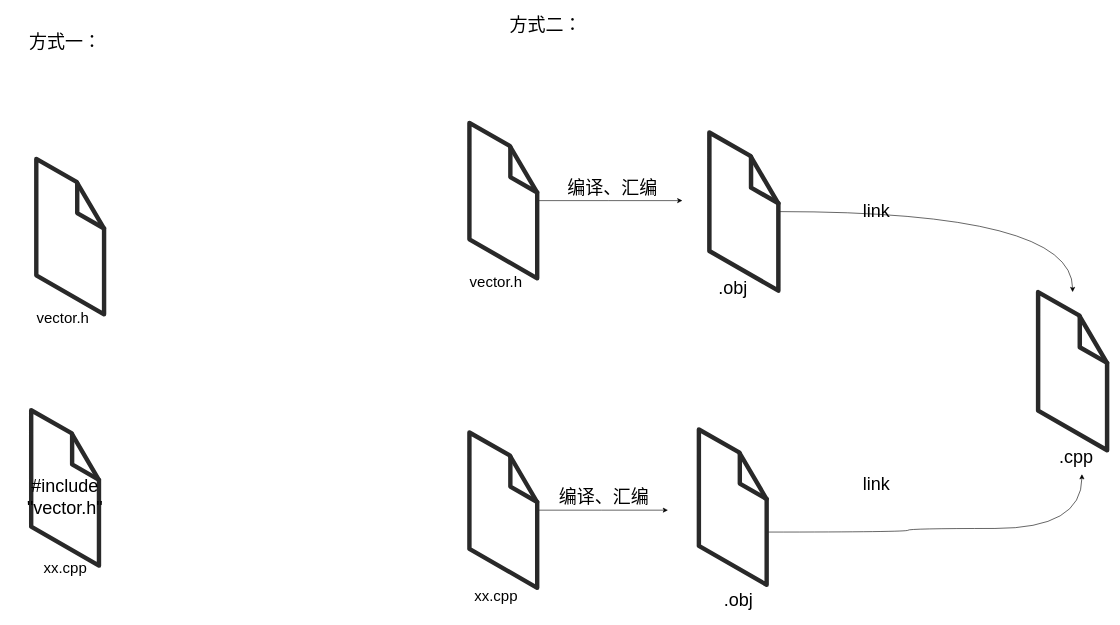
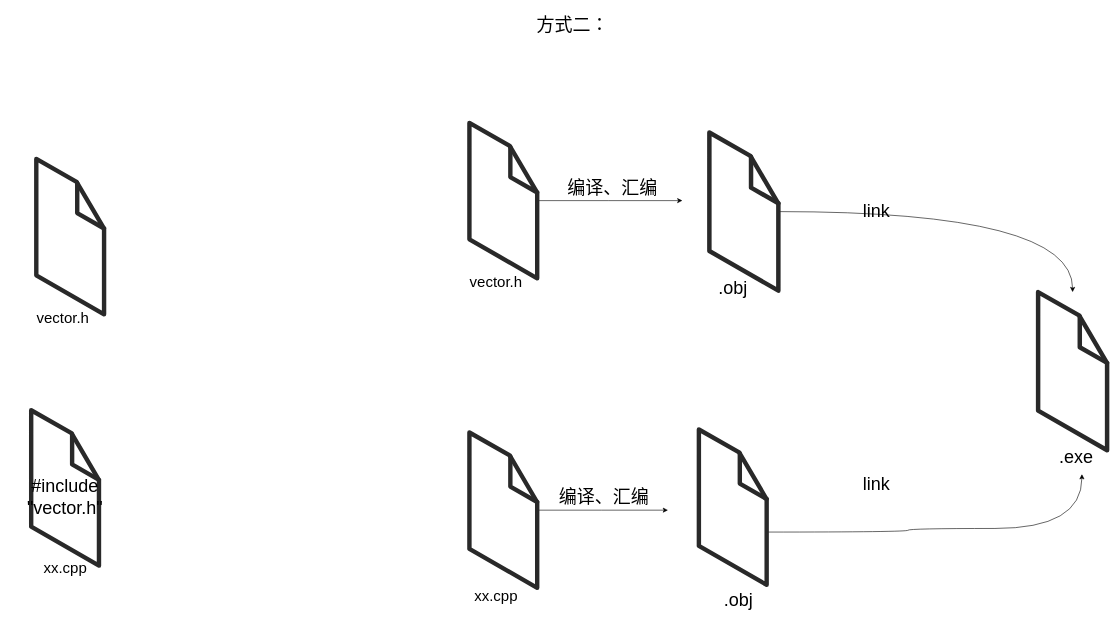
node "方式二：": moved (546, 24) -> (573, 24)
node "方式一：": removed
node ".cpp": label ".cpp" -> ".exe"
